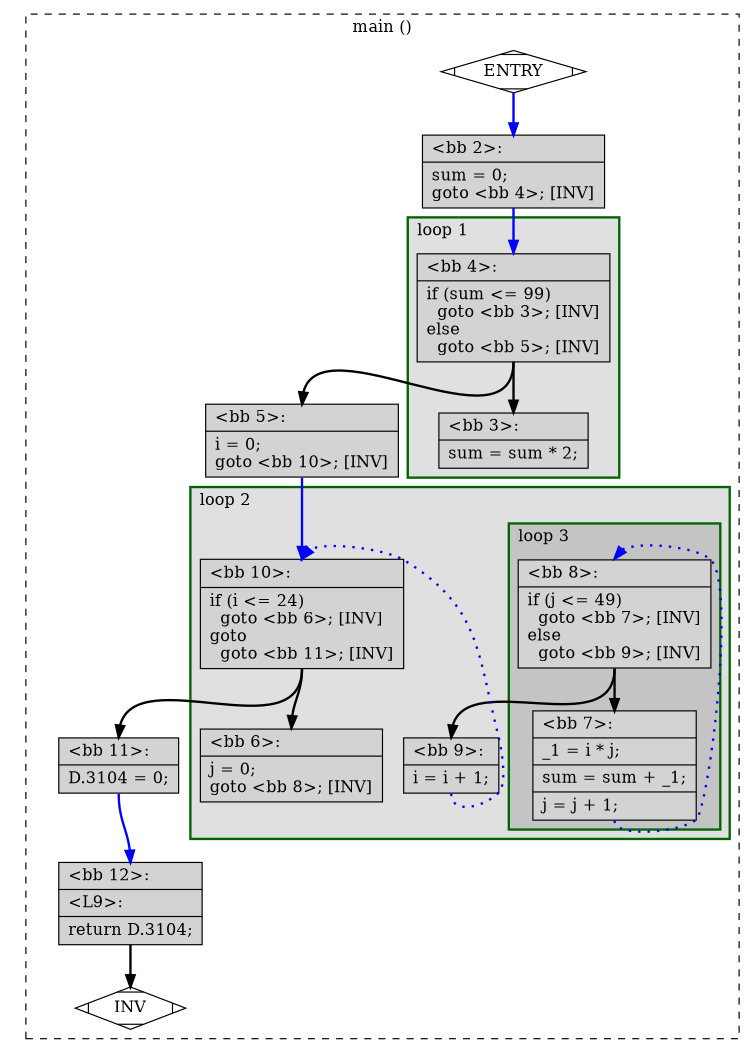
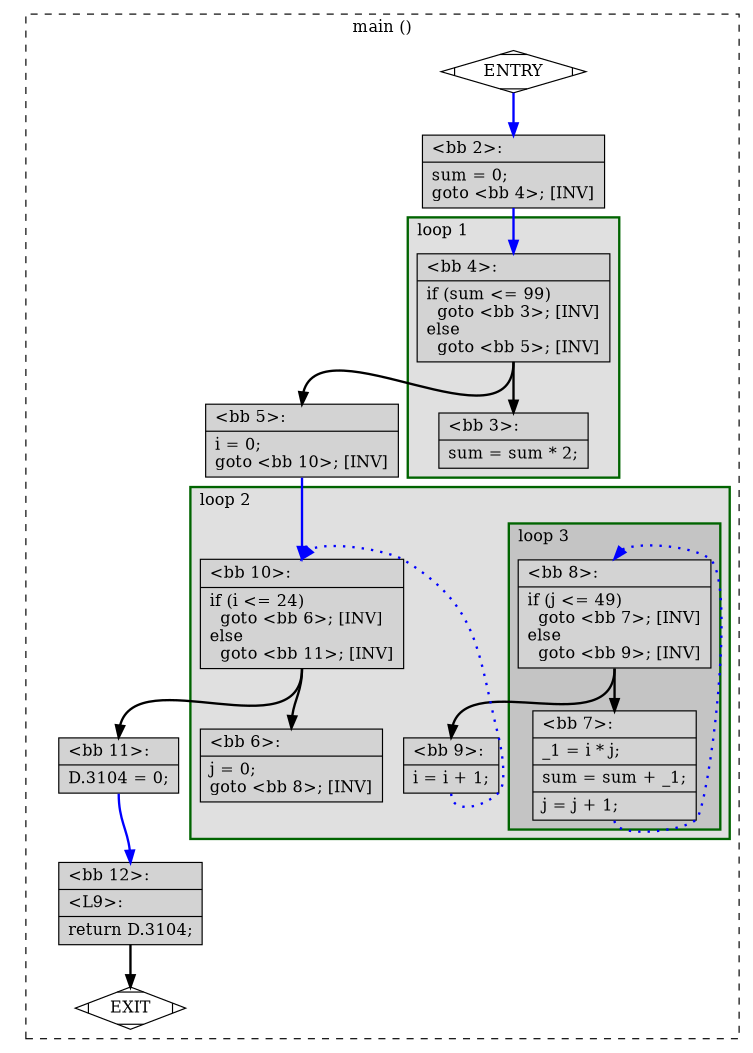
node "<bb 10>:": text "goto" -> "else"
node "INV": label "INV" -> "EXIT"
